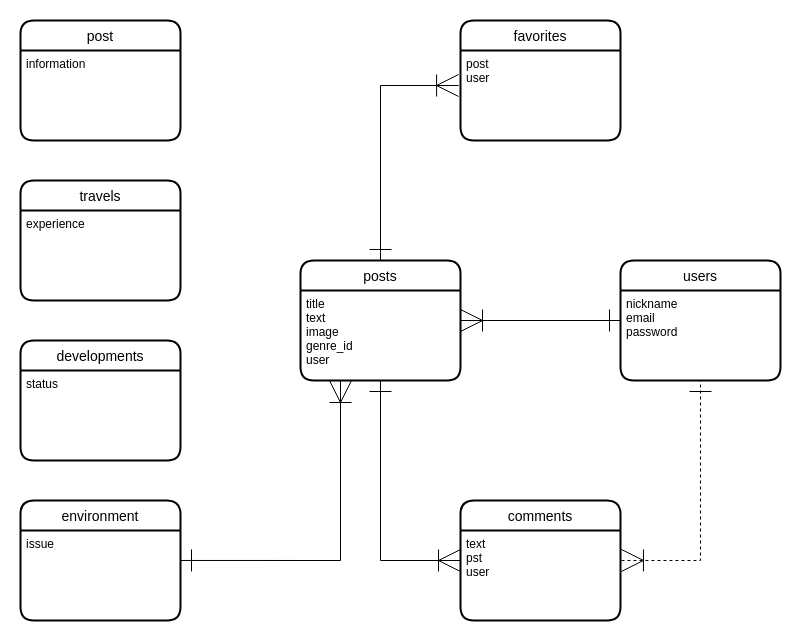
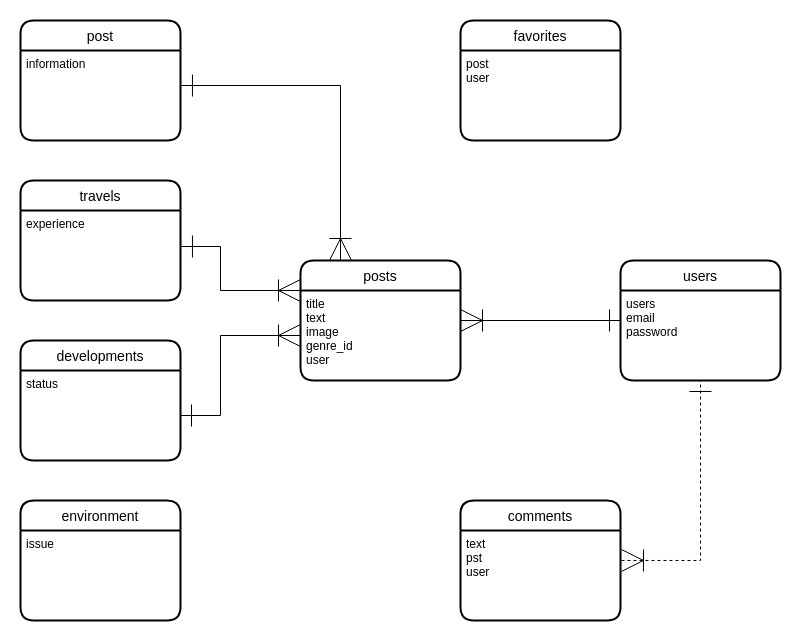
edge "information" -- "posts": added
edge "post user" -- "posts": removed
edge "experience" -- "posts": added
node "nickname email password": label "nickname email password" -> "users email password"
edge "title text image genre_id user" -- "status": added
edge "title text image genre_id user" -- "comments": removed
edge "title text image genre_id user" -- "issue": removed
